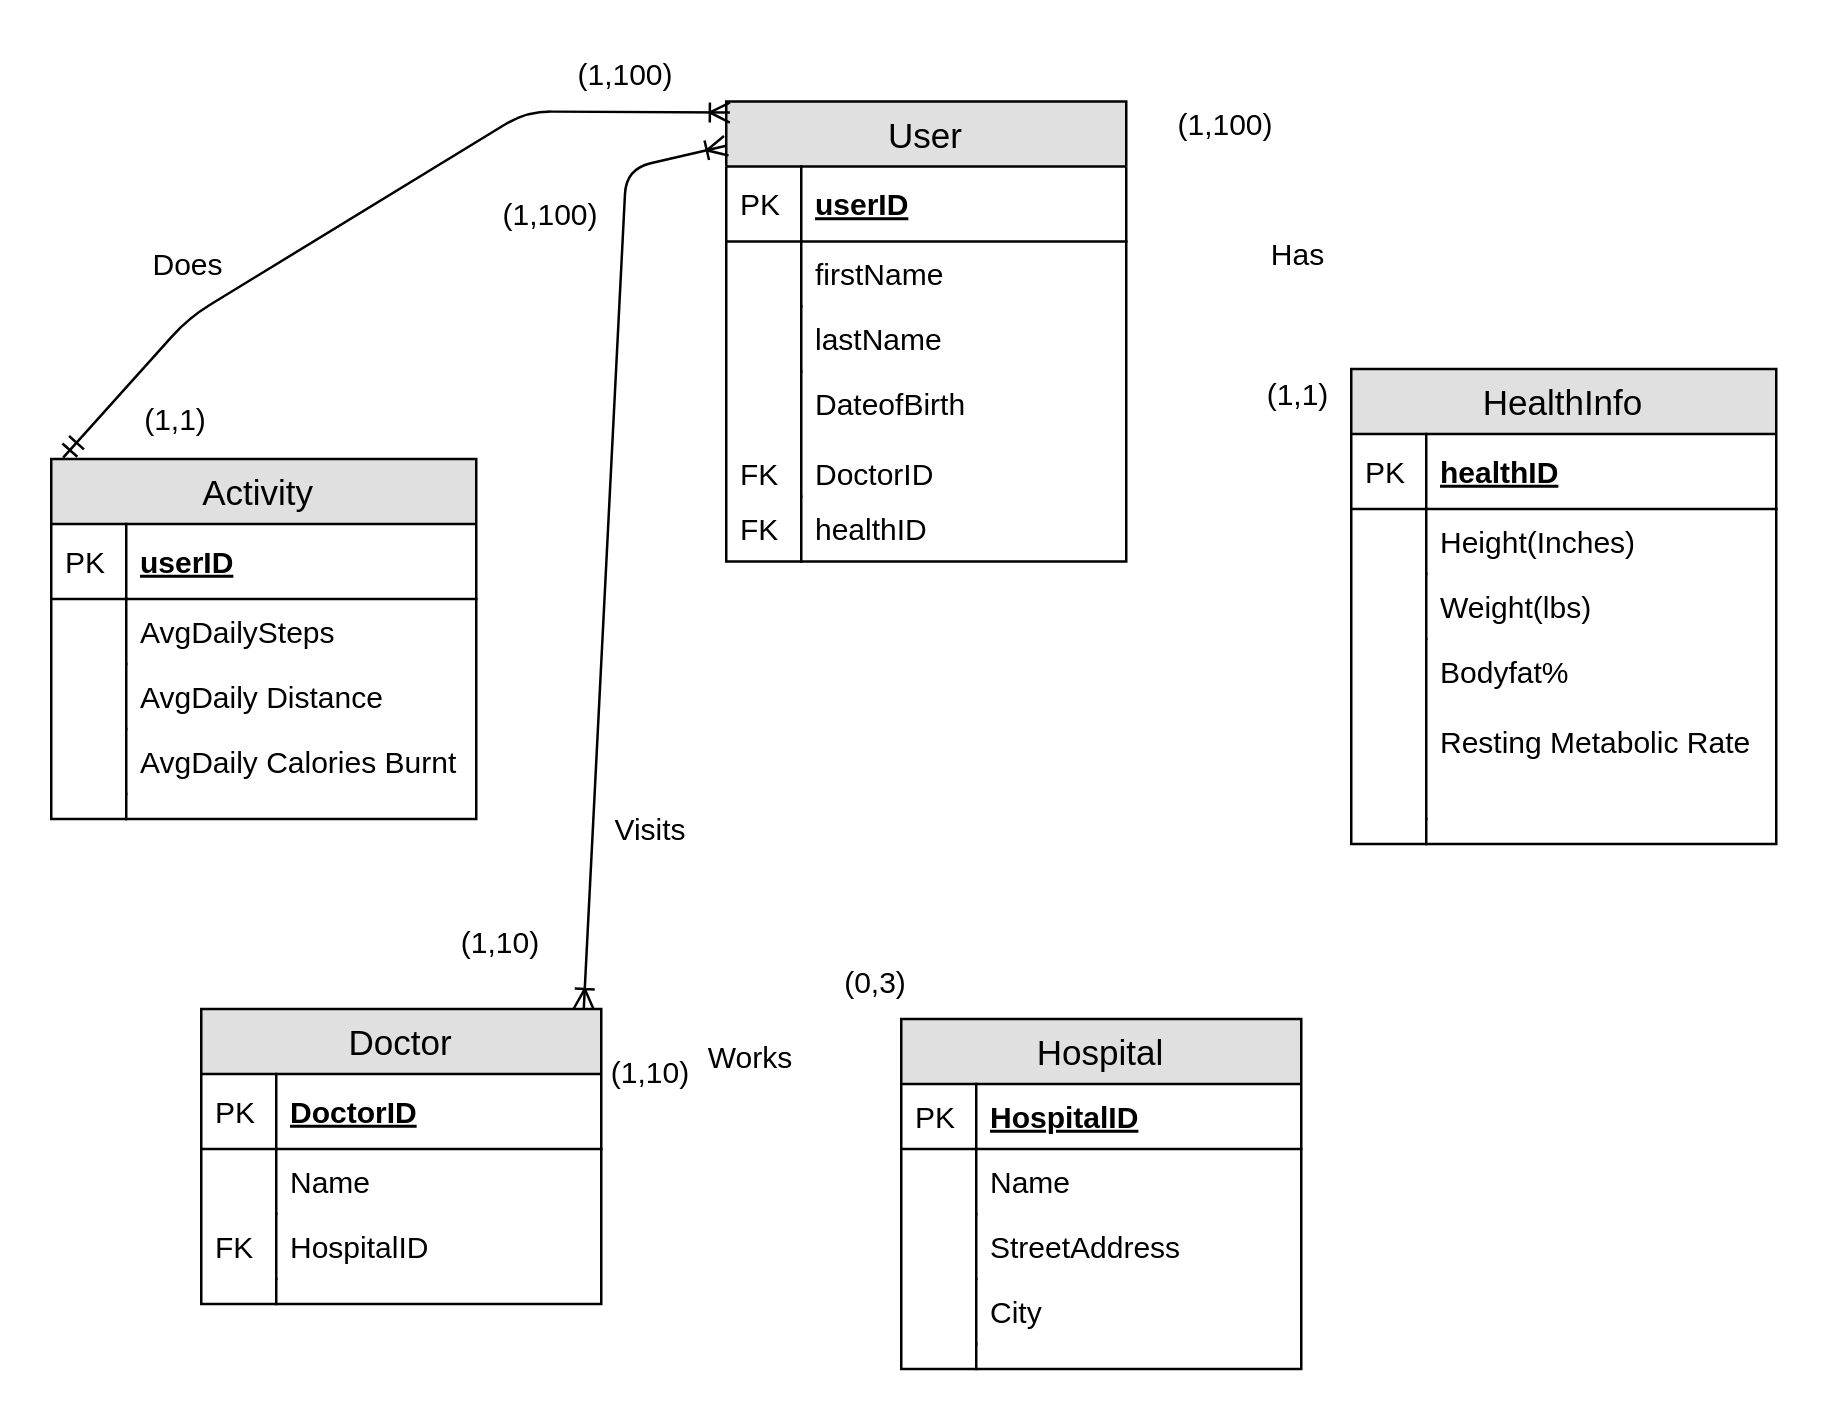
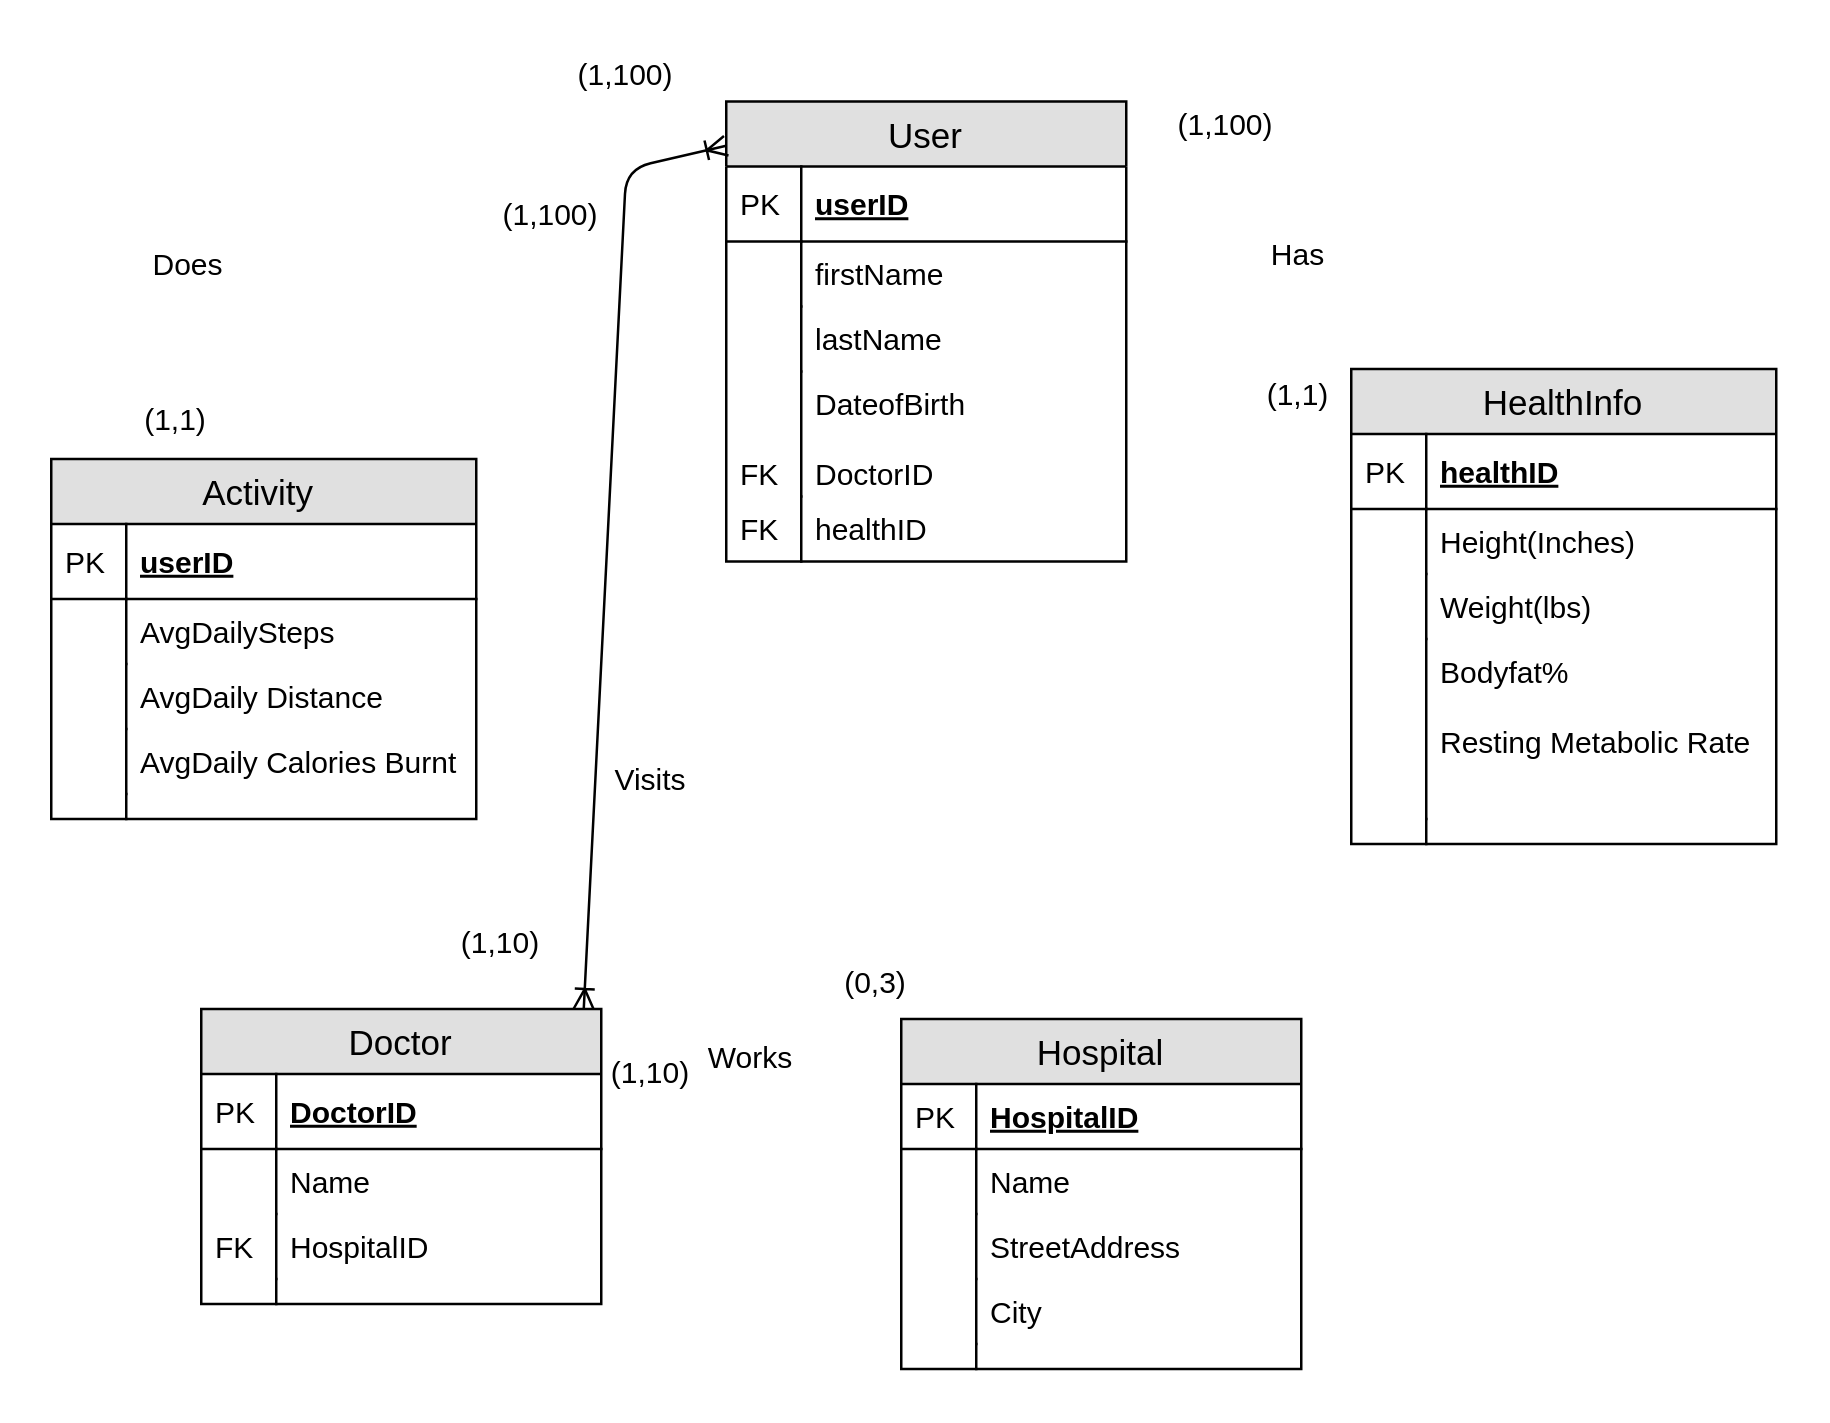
edge "User" -- "Activity": removed
node "Visits": moved (651, 831) -> (651, 781)
